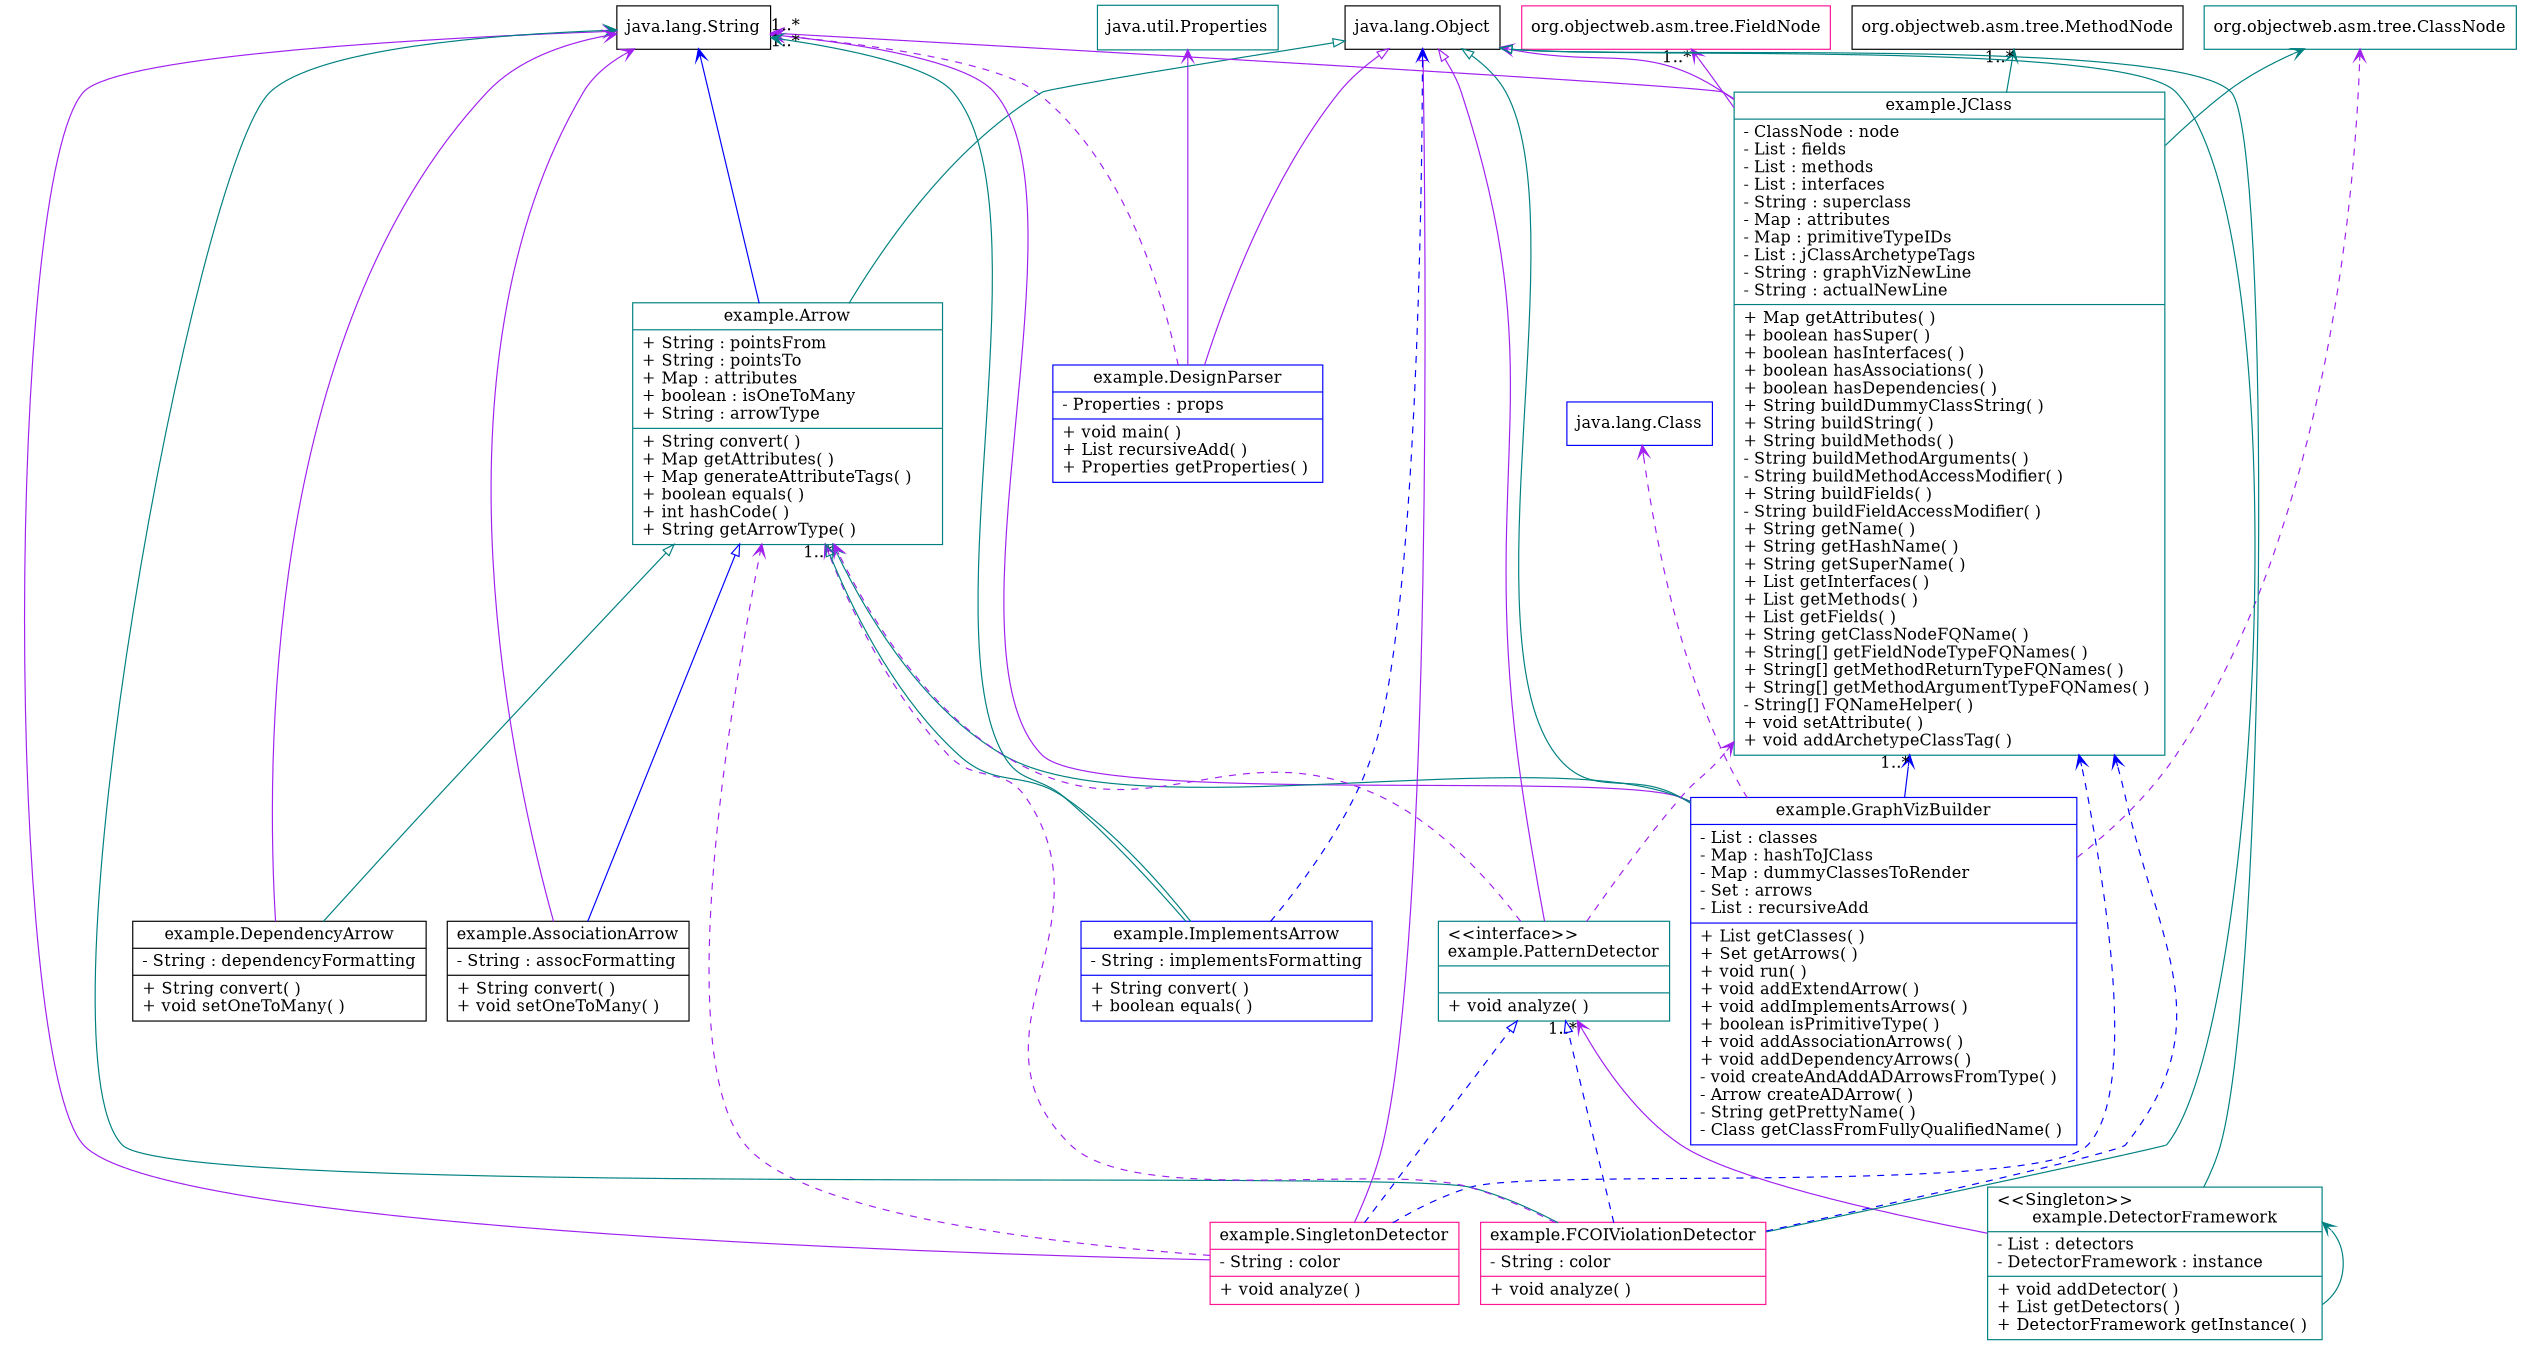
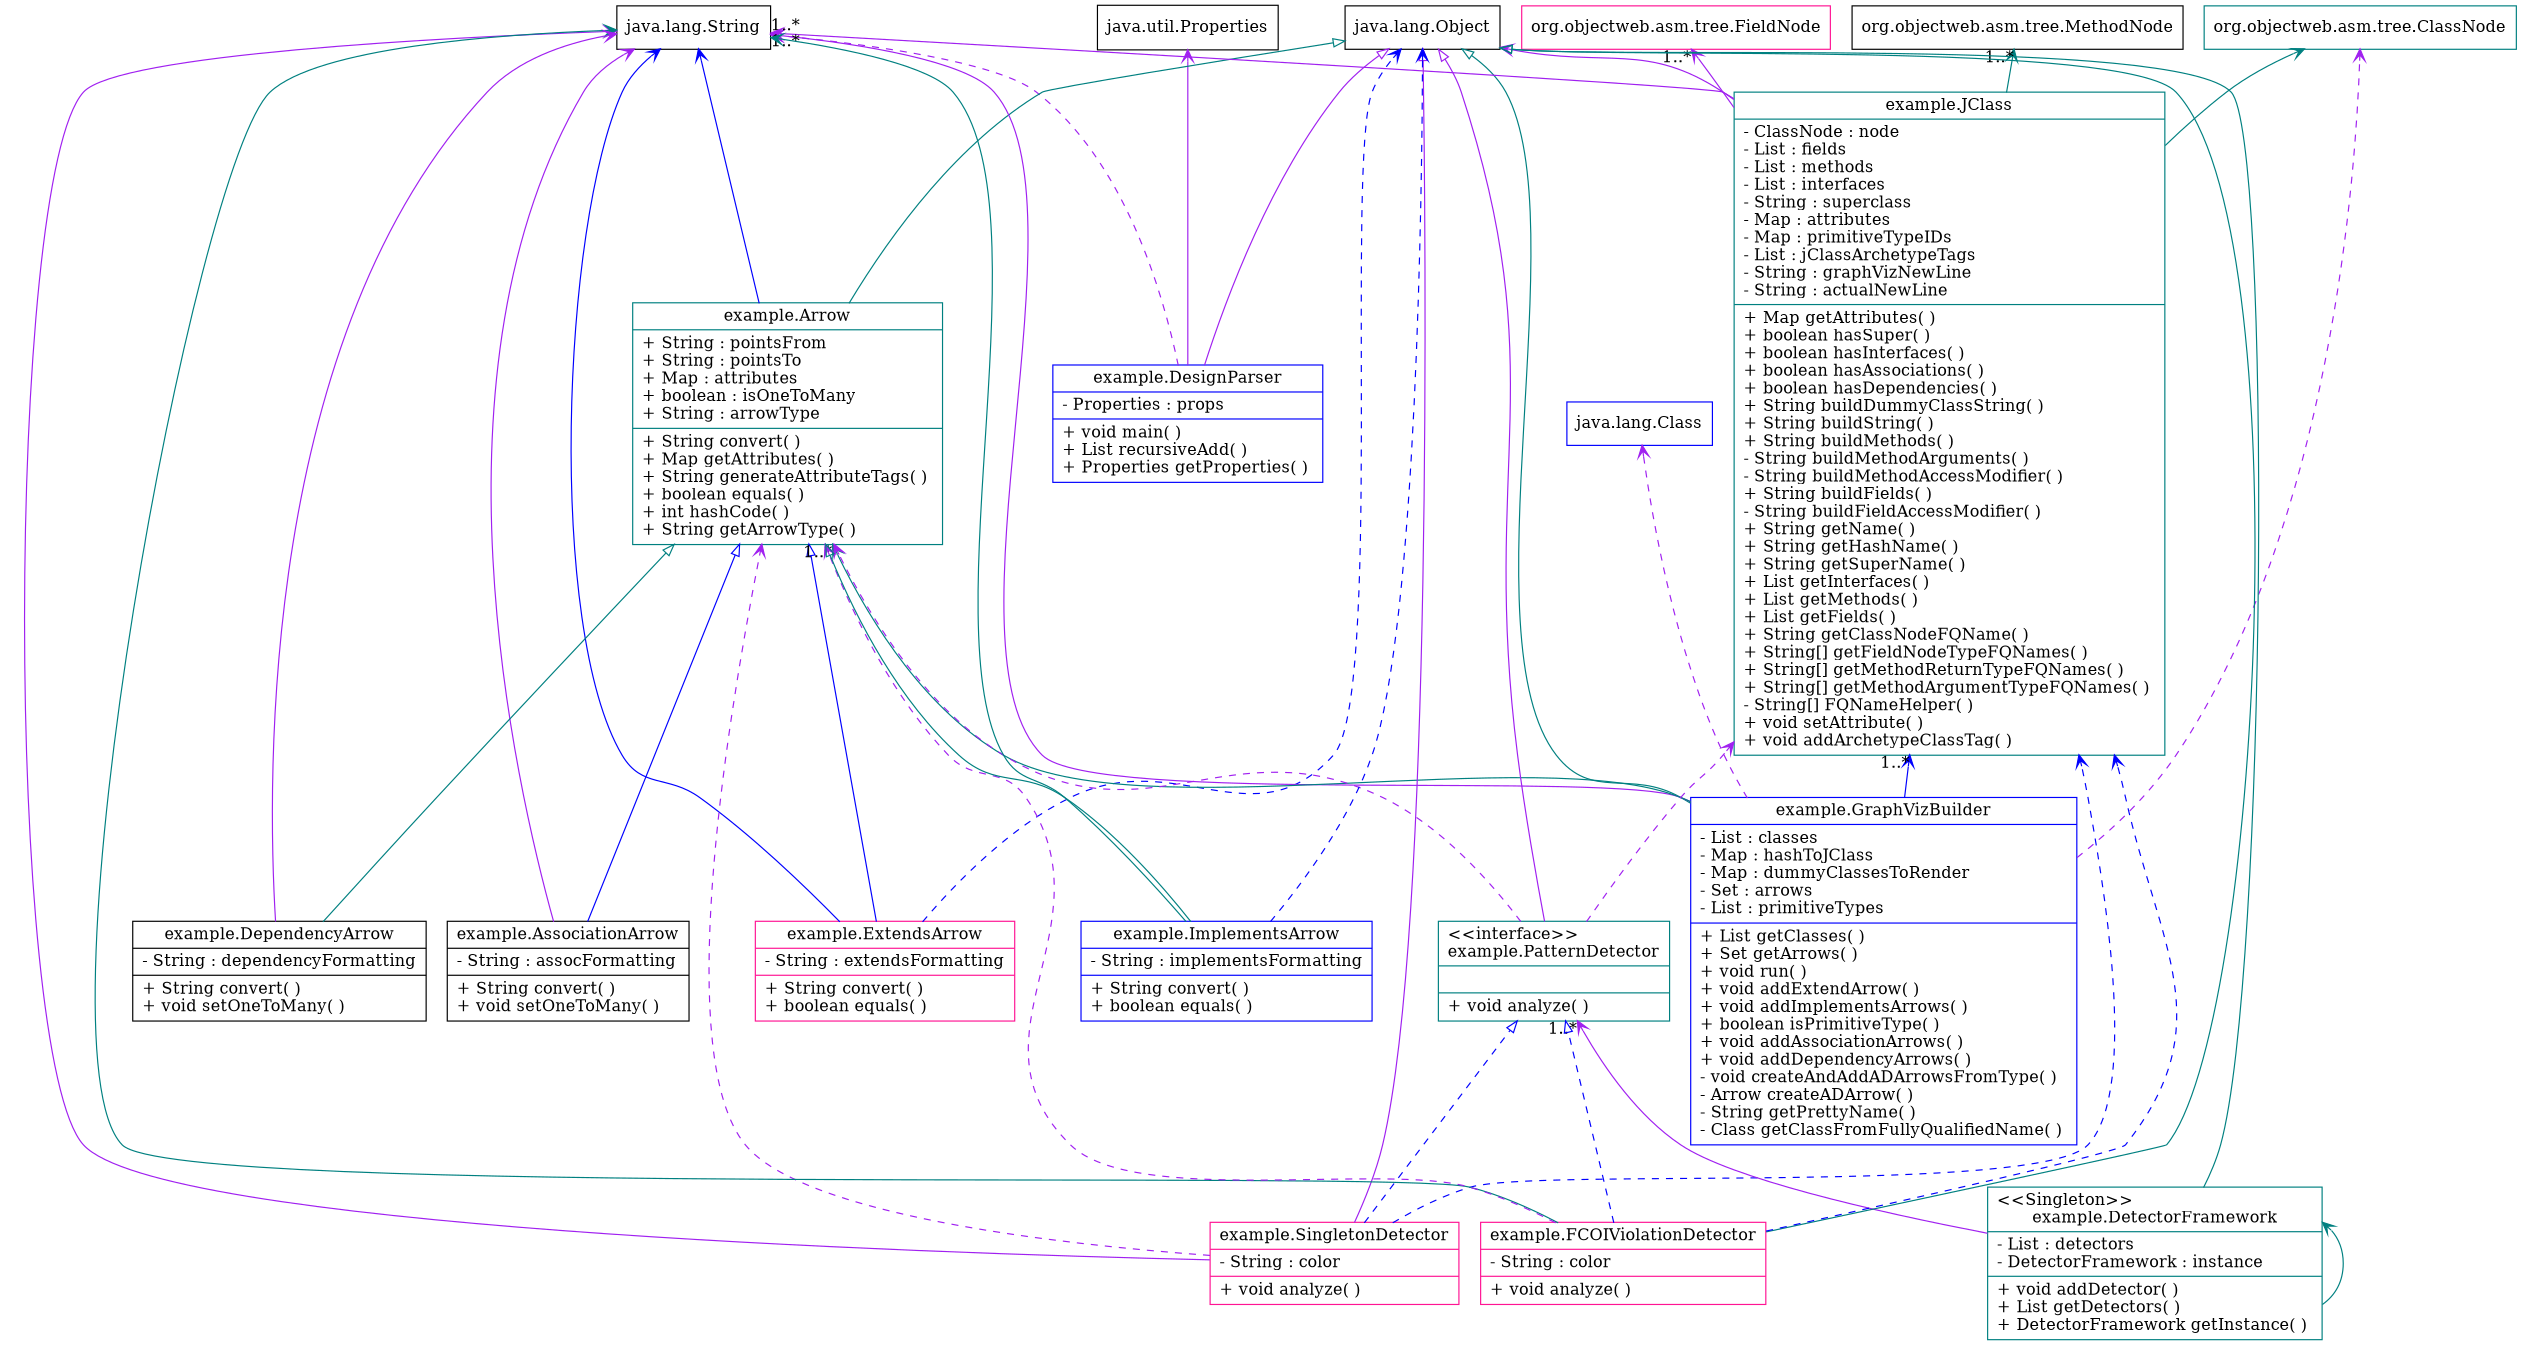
node "java.util.Properties": color teal -> black
node "example.Arrow": text "+ Map generateAttributeTags( )" -> "+ String generateAttributeTags( )"
node "example.GraphVizBuilder": text "- List : recursiveAdd" -> "- List : primitiveTypes"
node "example.ExtendsArrow": added
